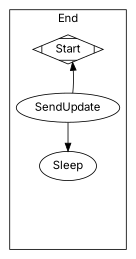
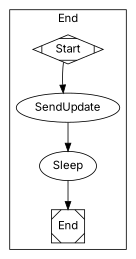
edge "SendUpdate" -> "Start": reversed
node "End": added
